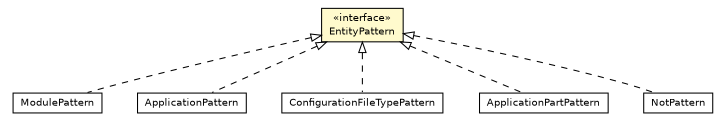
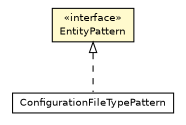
node "ModulePattern": removed
node "ApplicationPattern": removed
node "ApplicationPartPattern": removed
node "NotPattern": removed
